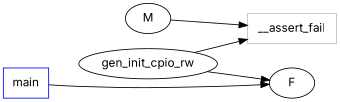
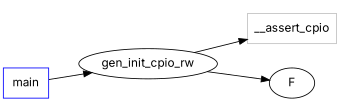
node "M": removed
node "__assert_fail": label "__assert_fail" -> "__assert_cpio"
edge "main" -> "F": now "main" -> "gen_init_cpio_rw"
